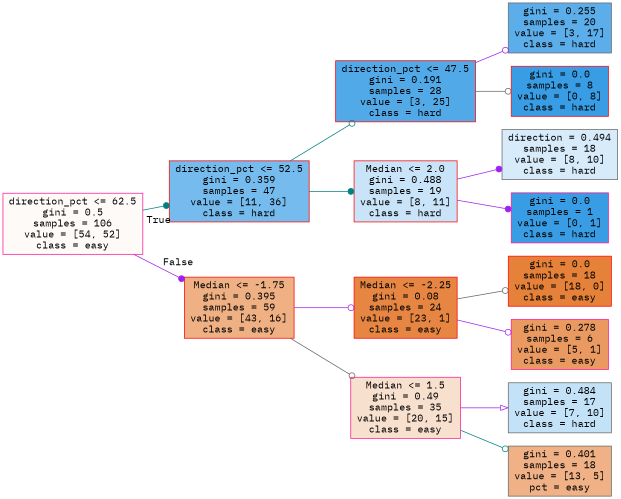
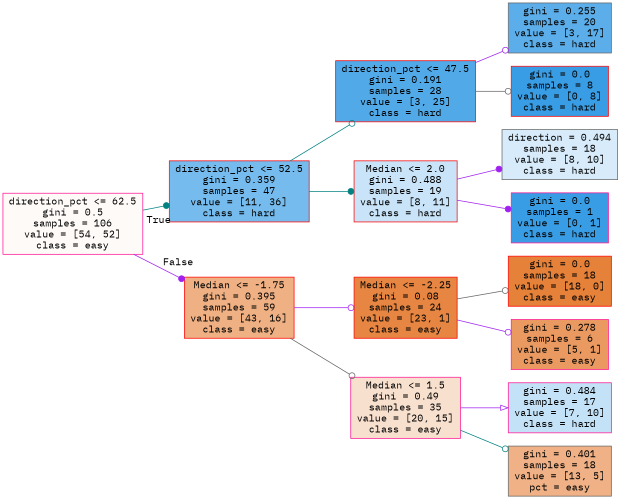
node "gini = 0.484 samples = 17 value = [7, 10] class = hard": color gray40 -> deeppink
